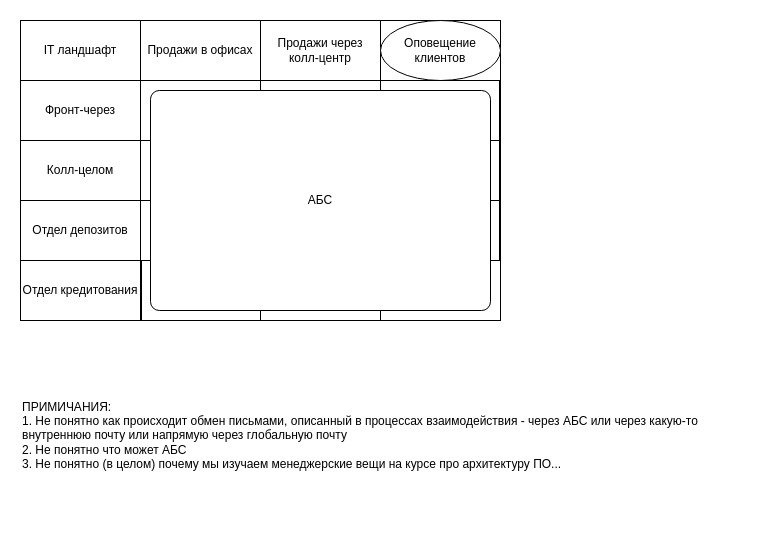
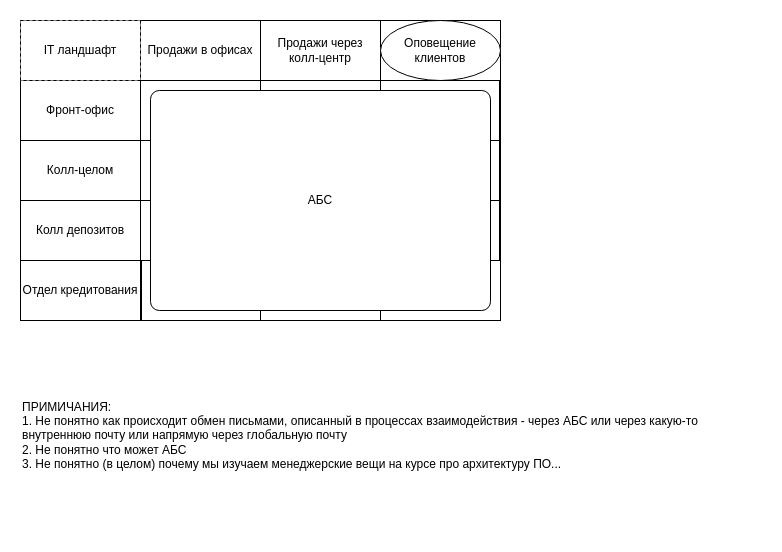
node "IT ландшафт": style solid -> dashed
node "Фронт-через": label "Фронт-через" -> "Фронт-офис"
node "Отдел депозитов": label "Отдел депозитов" -> "Колл депозитов"
